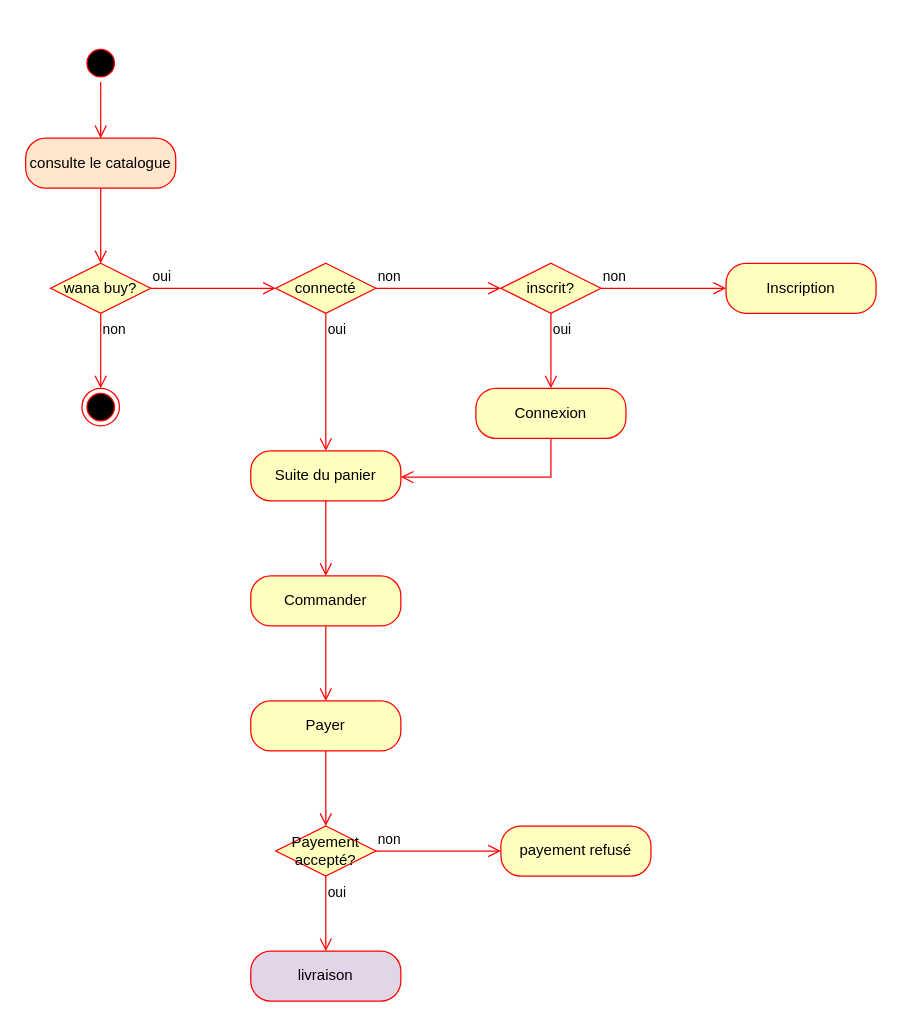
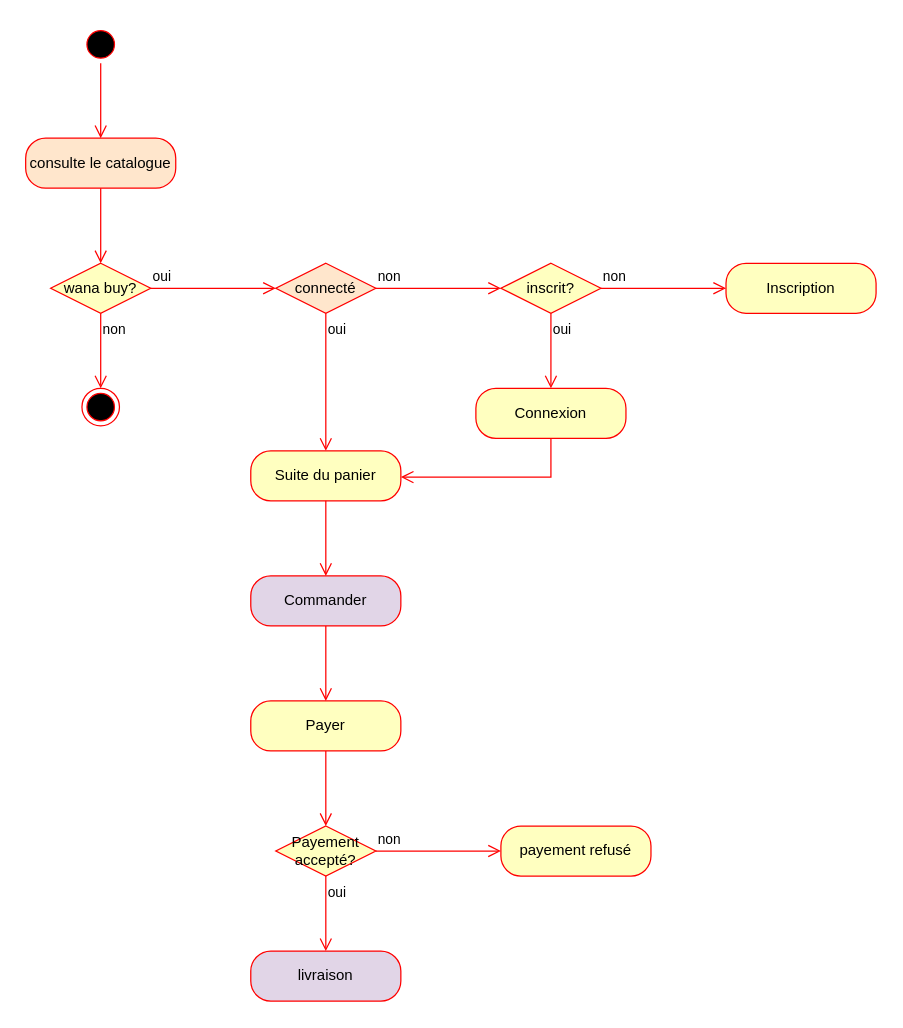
node "aa": moved (101, 63) -> (101, 44)
node "connecté": fillcolor #ffffc0 -> #ffe6cc
node "Commander": fillcolor #ffffc0 -> #e1d5e7
